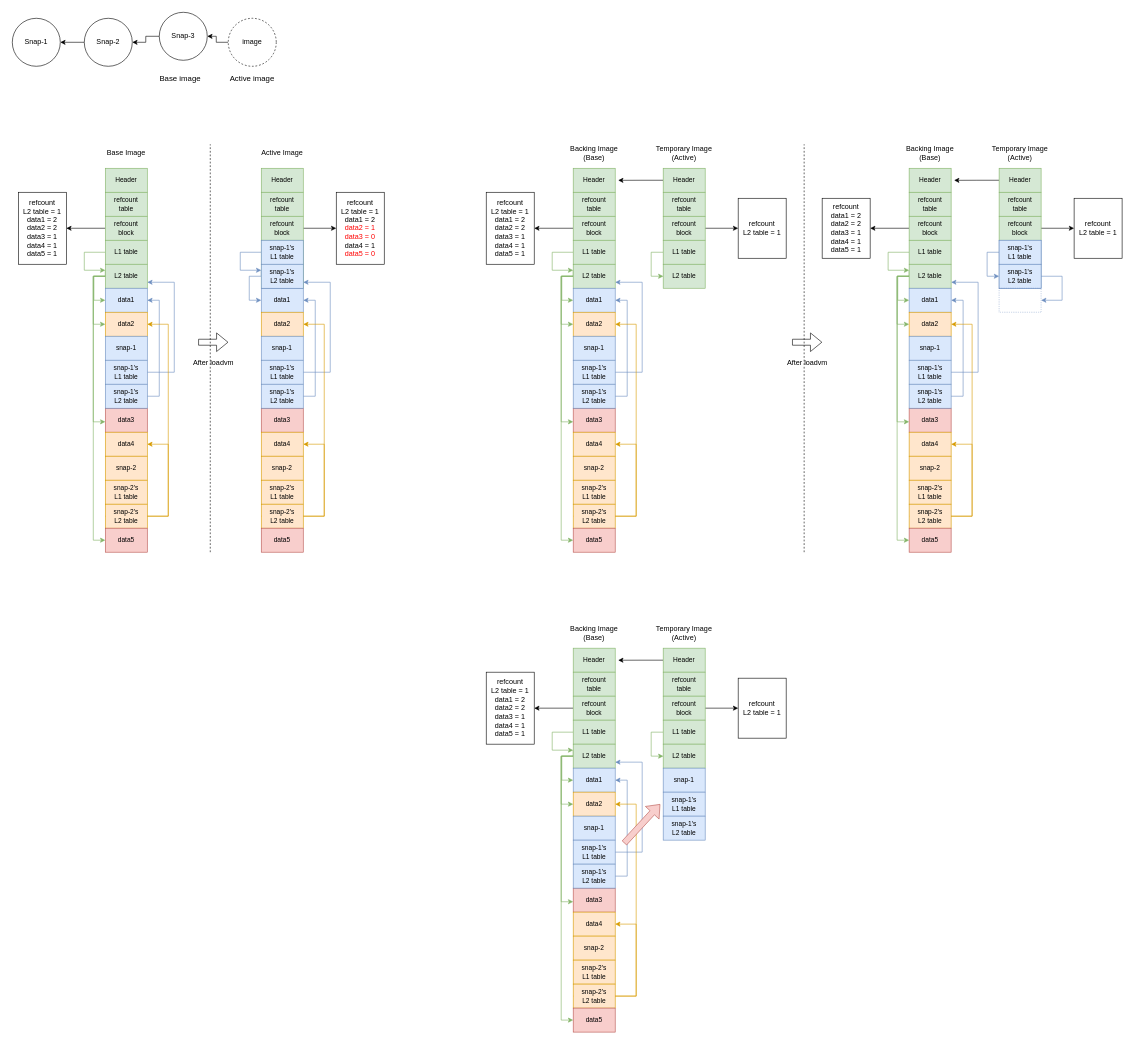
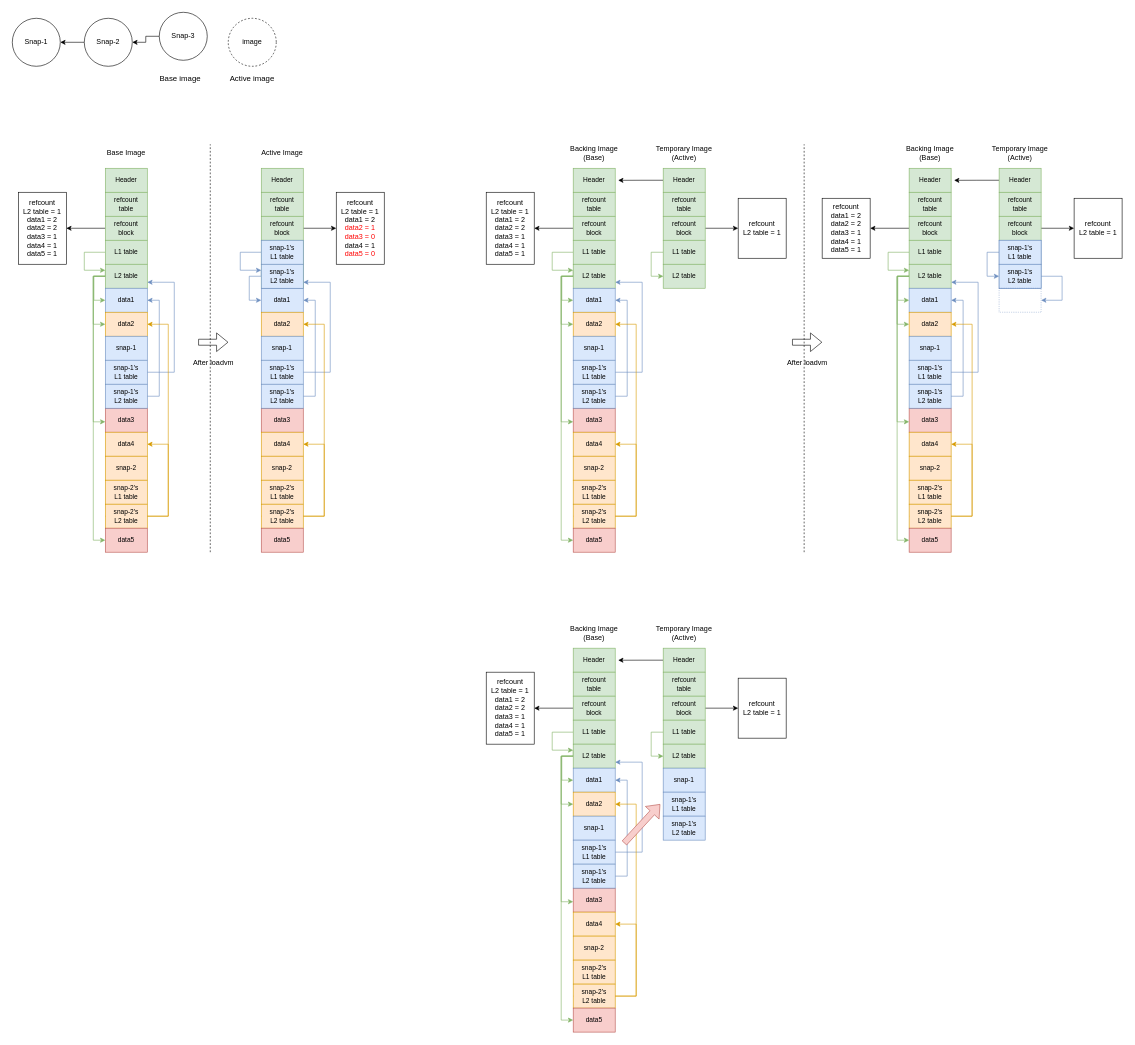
edge "image" -> "Snap-3": removed
